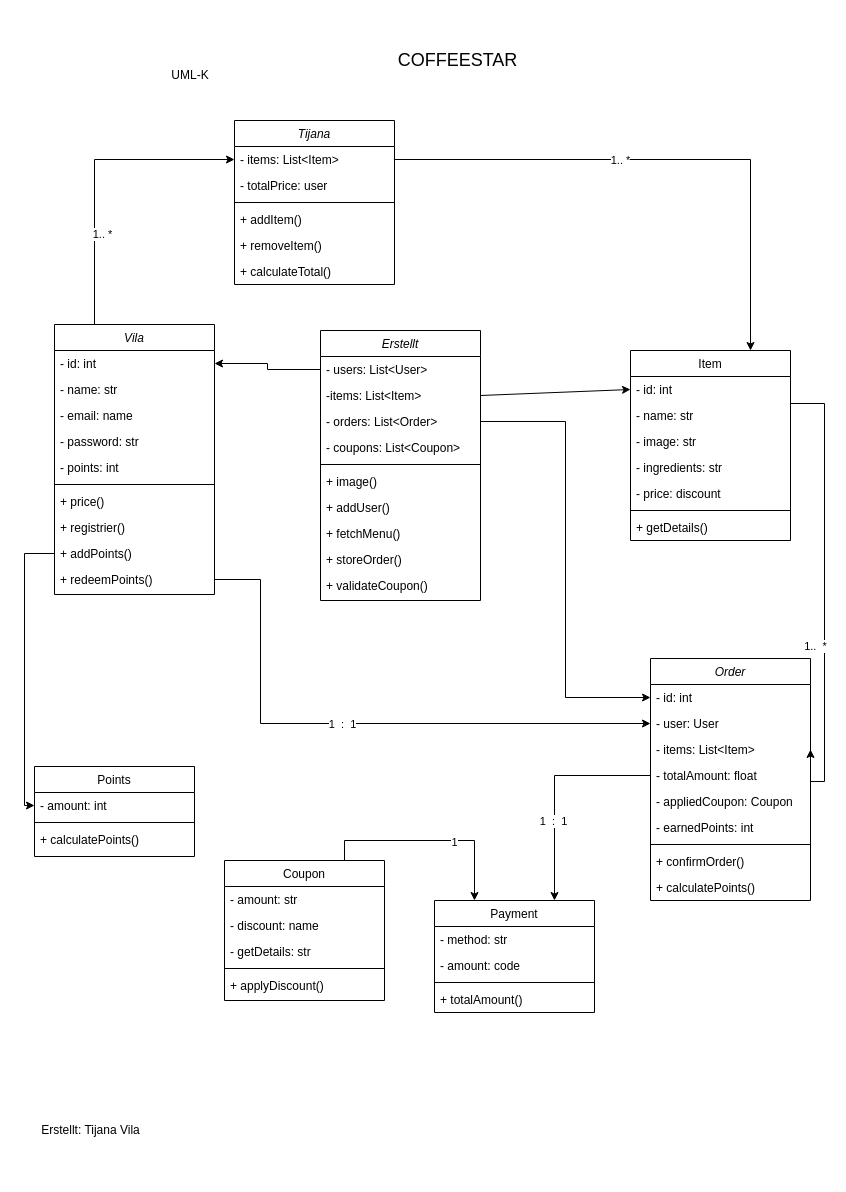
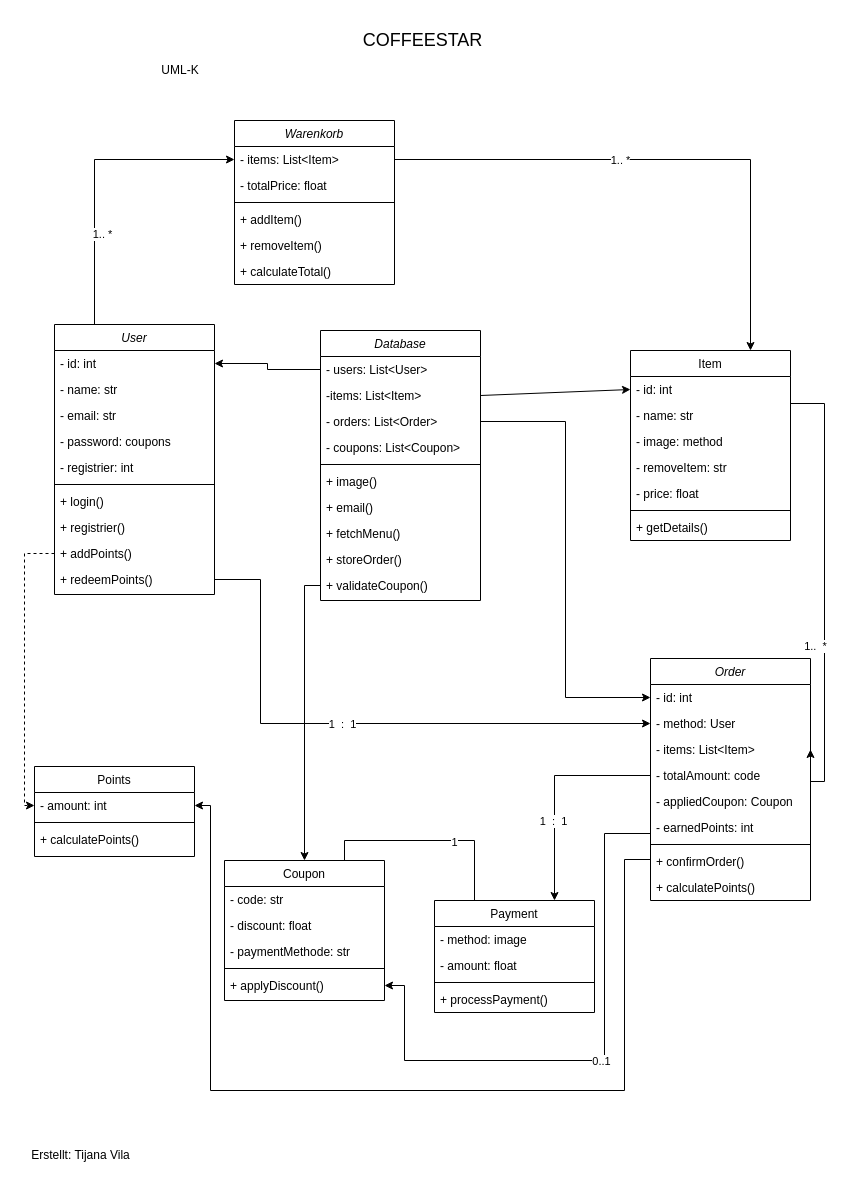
node "COFFEESTAR": moved (458, 61) -> (423, 41)
node "UML-K": moved (191, 76) -> (181, 71)
node "Tijana": label "Tijana" -> "Warenkorb"
node "- totalPrice: user": label "- totalPrice: user" -> "- totalPrice: float"
node "Vila": label "Vila" -> "User"
node "Erstellt": label "Erstellt" -> "Database"
node "- email: name": label "- email: name" -> "- email: str"
node "- password: str": label "- password: str" -> "- password: coupons"
node "- image: str": label "- image: str" -> "- image: method"
node "- points: int": label "- points: int" -> "- registrier: int"
node "- ingredients: str": label "- ingredients: str" -> "- removeItem: str"
node "- price: discount": label "- price: discount" -> "- price: float"
node "+ price()": label "+ price()" -> "+ login()"
node "+ addUser()": label "+ addUser()" -> "+ email()"
edge "+ addPoints()" -> "- amount: int": style solid -> dashed
edge "+ validateCoupon()" -> "Coupon": added
node "- user: User": label "- user: User" -> "- method: User"
node "- totalAmount: float": label "- totalAmount: float" -> "- totalAmount: code"
edge "Coupon" -> "Payment": arrowhead classic -> none
node "- amount: str": label "- amount: str" -> "- code: str"
node "- discount: name": label "- discount: name" -> "- discount: float"
node "- method: str": label "- method: str" -> "- method: image"
node "- getDetails: str": label "- getDetails: str" -> "- paymentMethode: str"
node "- amount: code": label "- amount: code" -> "- amount: float"
node "+ totalAmount()": label "+ totalAmount()" -> "+ processPayment()"
edge "- appliedCoupon: Coupon" -> "+ applyDiscount()": added, label "0..1"
edge "- earnedPoints: int" -> "- amount: int": added
node "Erstellt: Tijana Vila": moved (91, 1131) -> (81, 1156)
